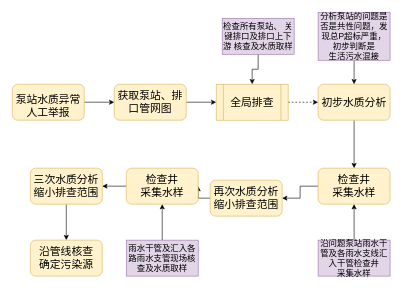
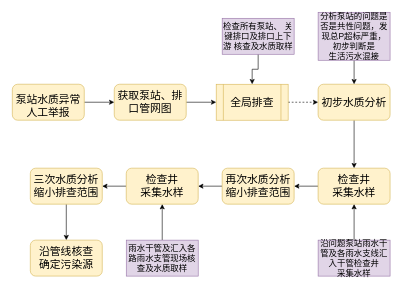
node "再次水质分析缩小排查范围": moved (246, 198) -> (258, 186)
